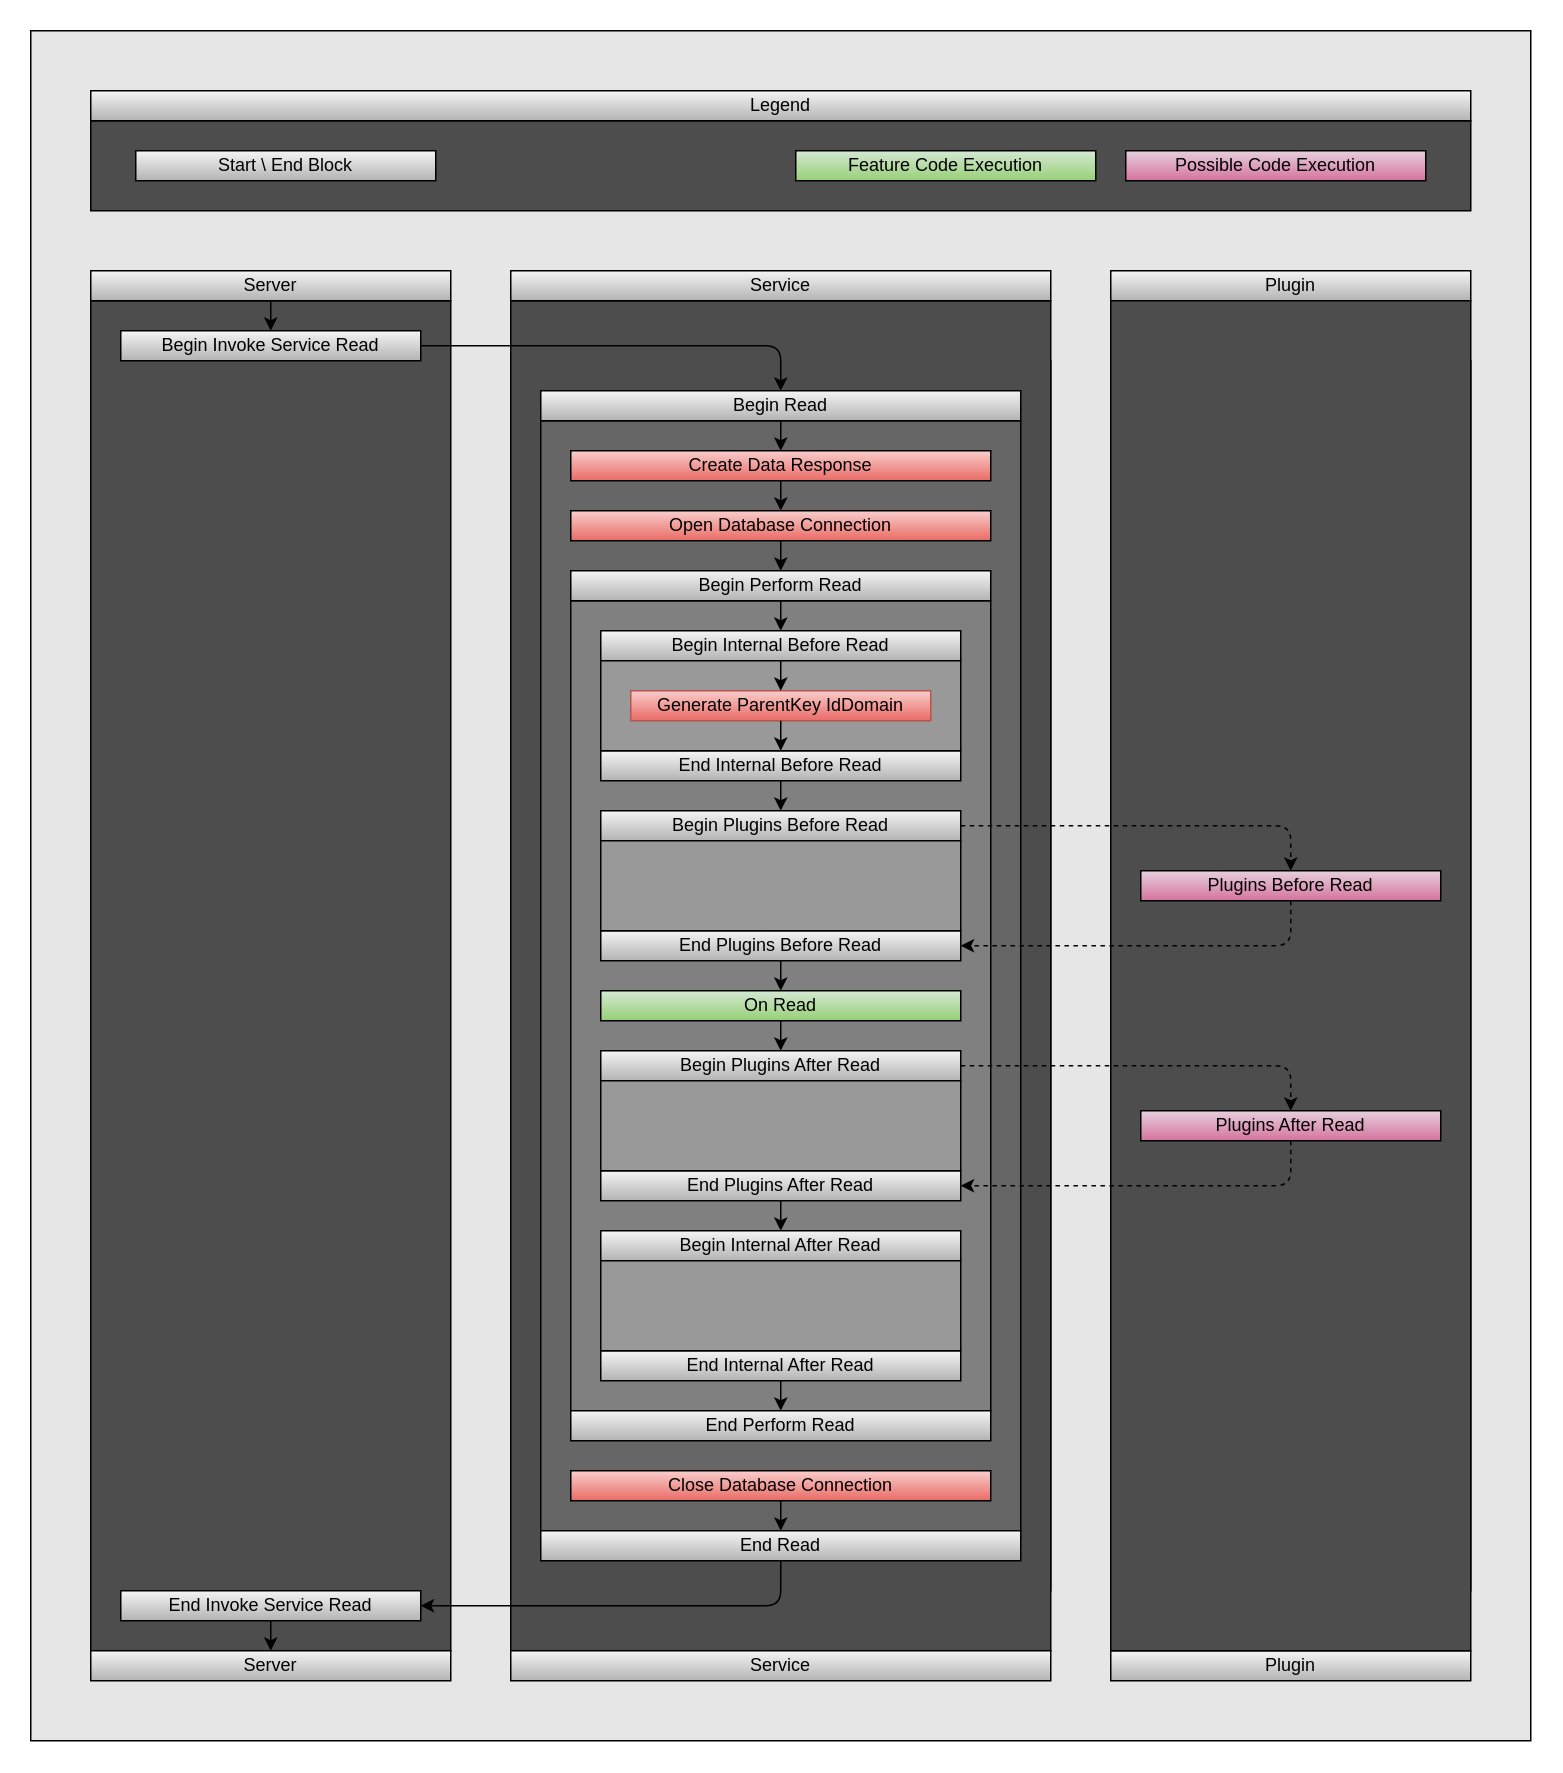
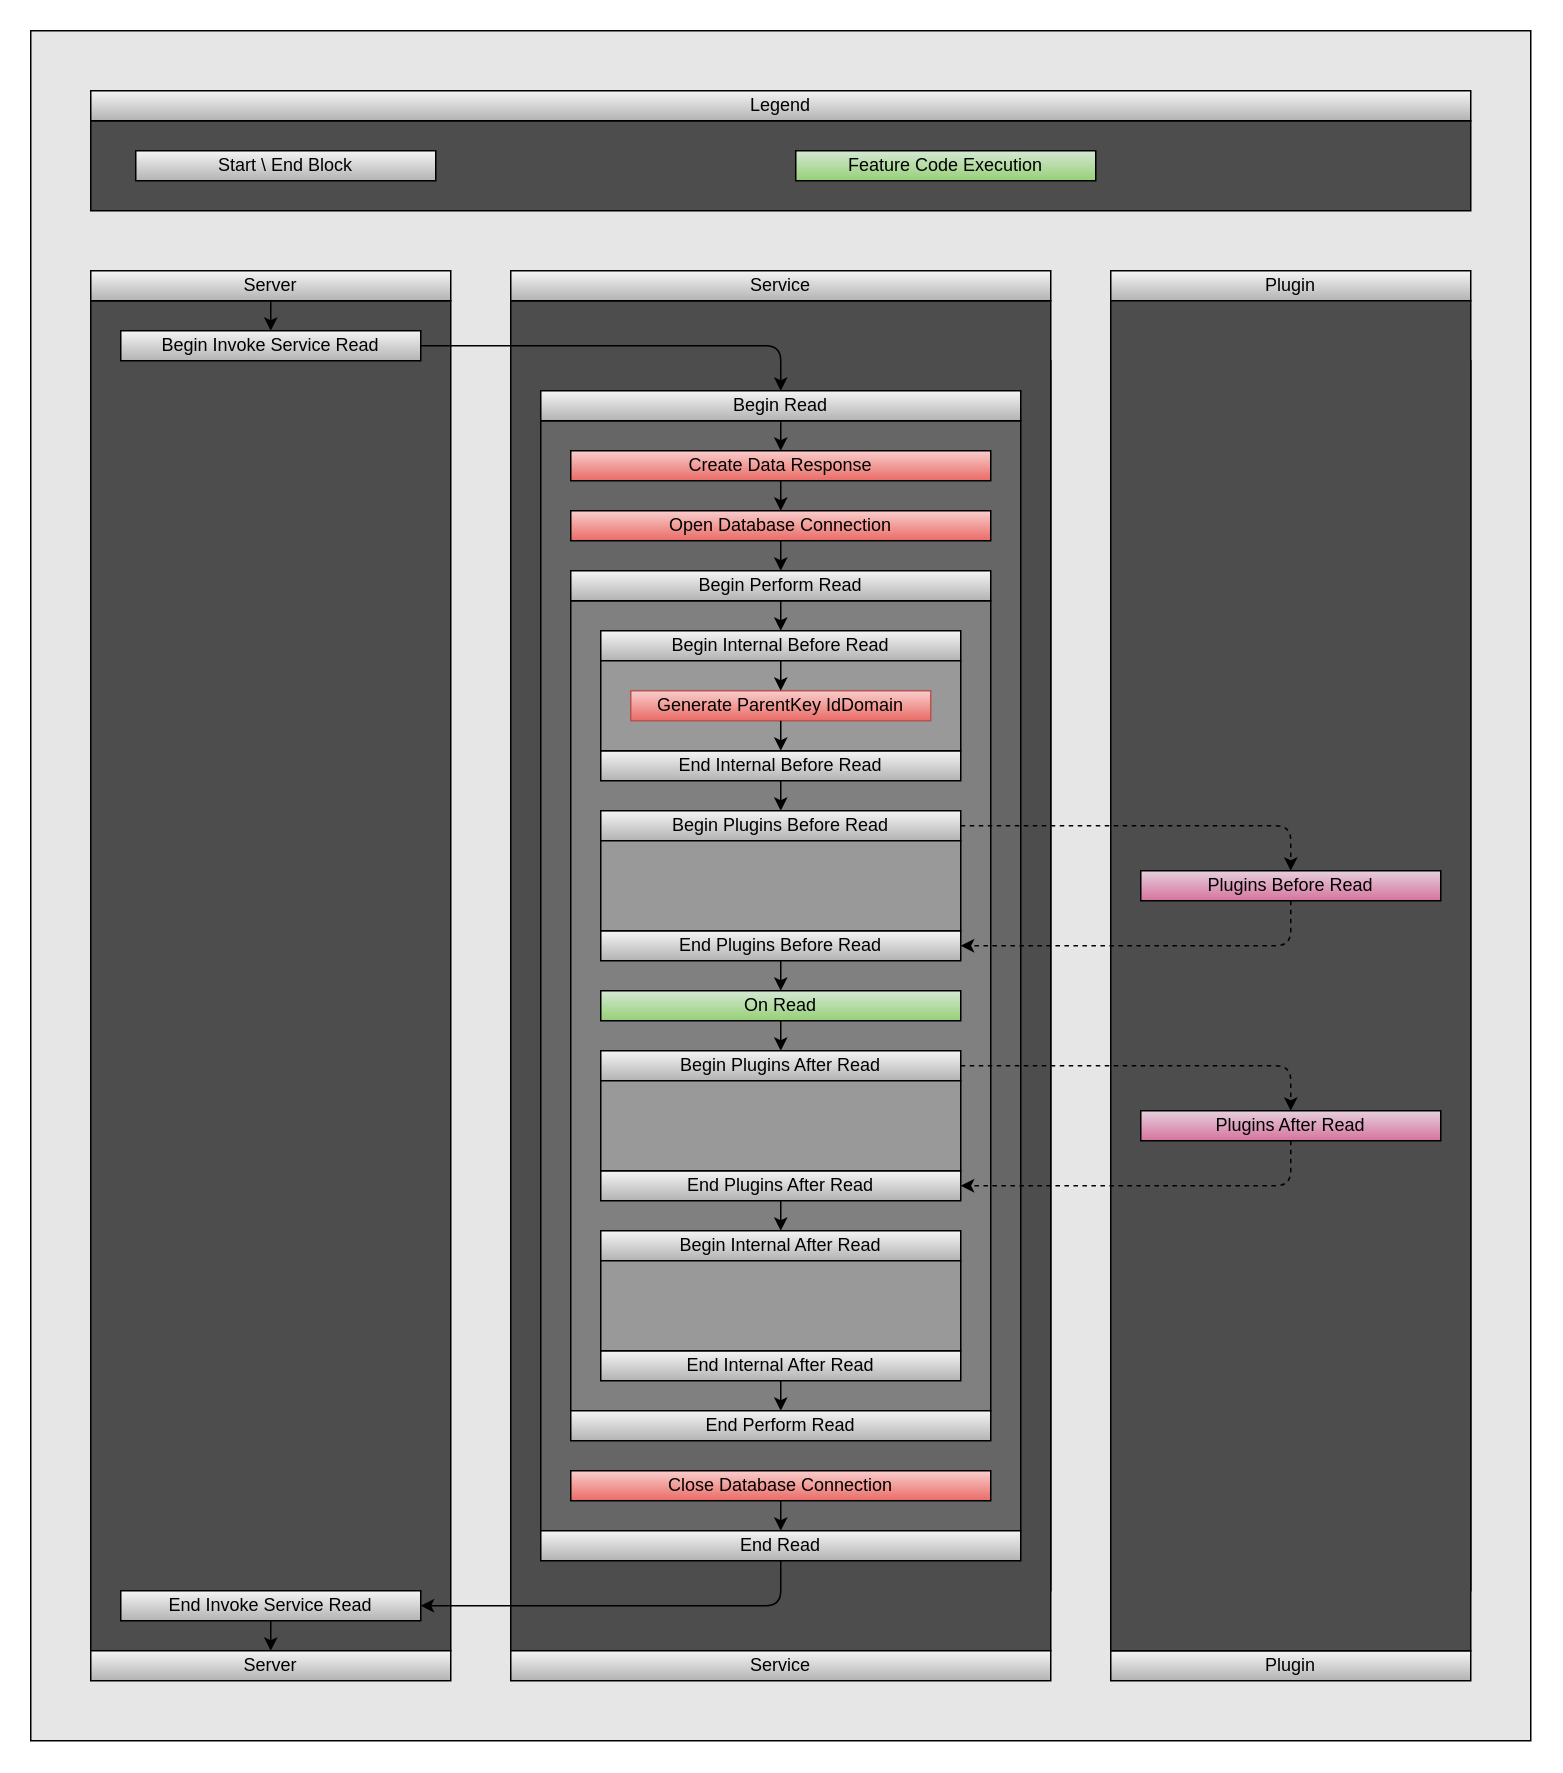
node "Possible Code Execution": removed
